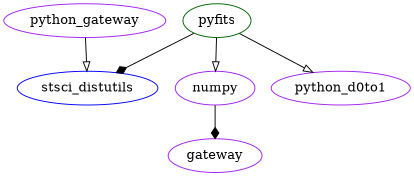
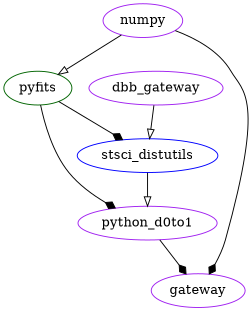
node "python_gateway": label "python_gateway" -> "dbb_gateway"
edge "pyfits" -> "numpy": reversed
edge "pyfits" -> "python_d0to1": arrowhead onormal -> diamond
edge "stsci_distutils" -> "python_d0to1": added
edge "python_d0to1" -> "gateway": added
